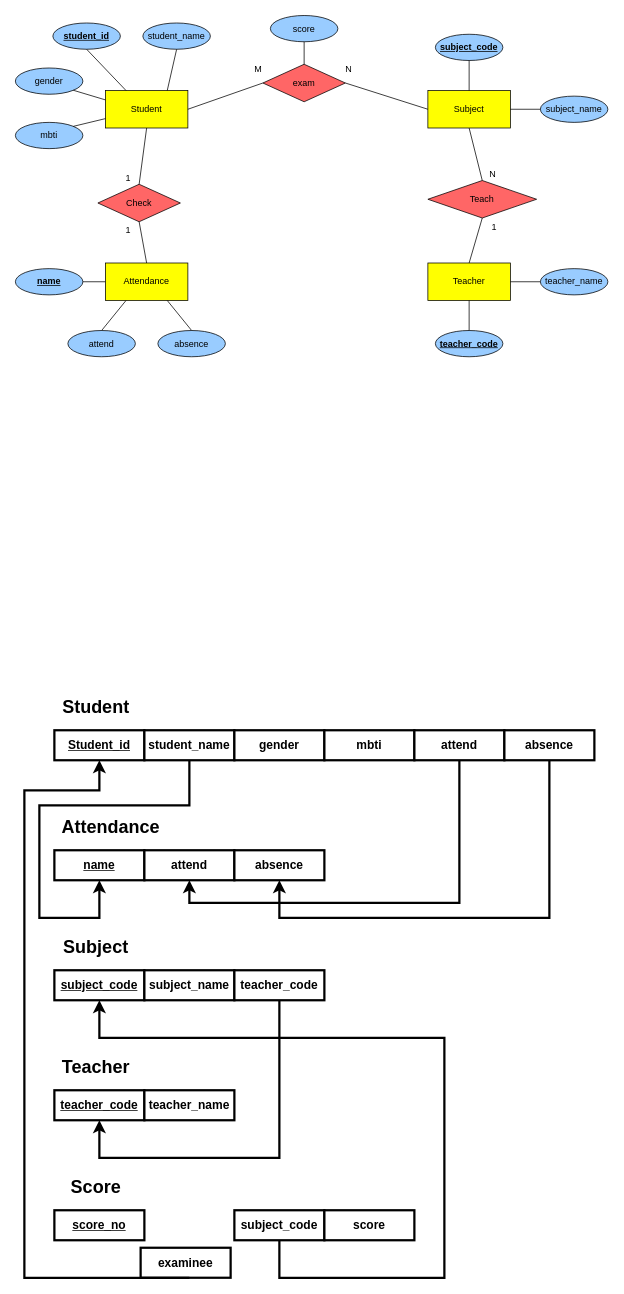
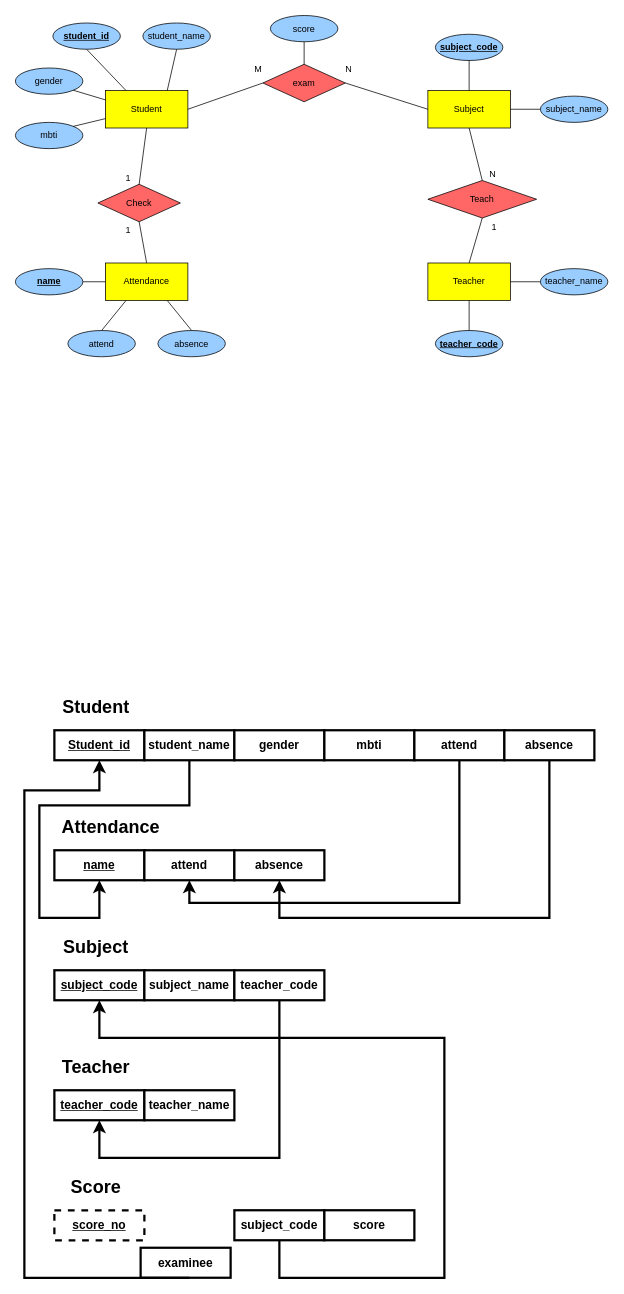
node "score_no": style solid -> dashed
